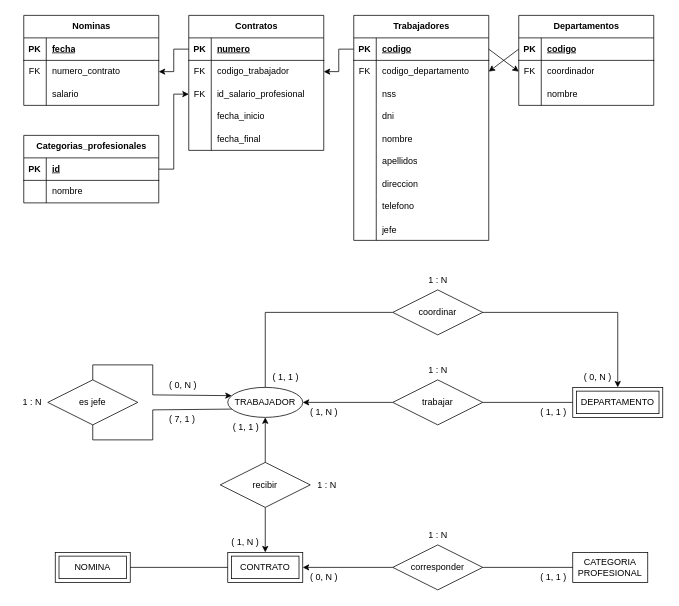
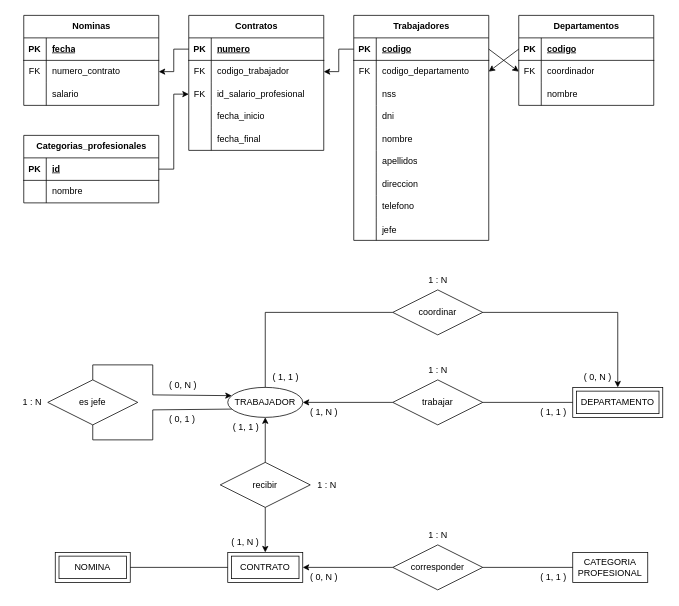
node "( 7, 1 )": label "( 7, 1 )" -> "( 0, 1 )"
